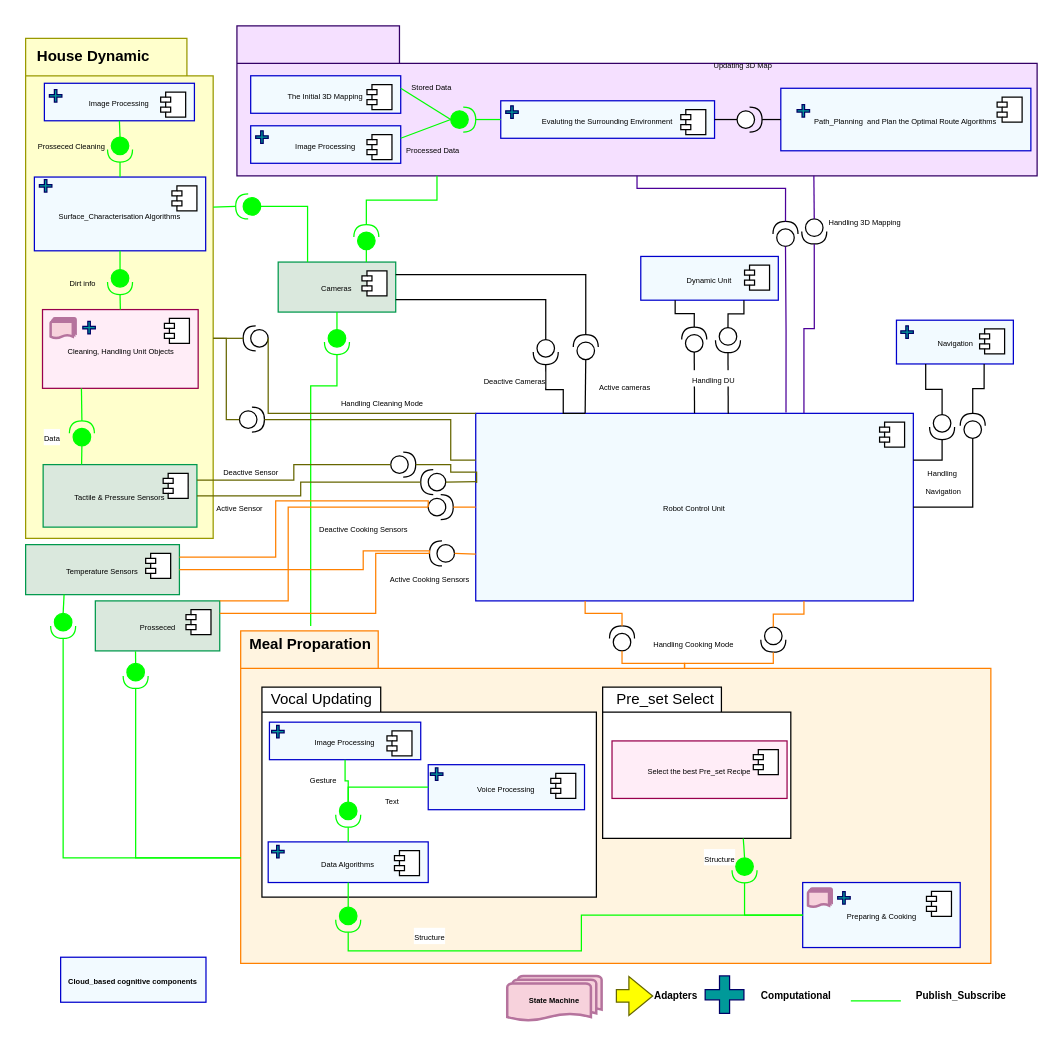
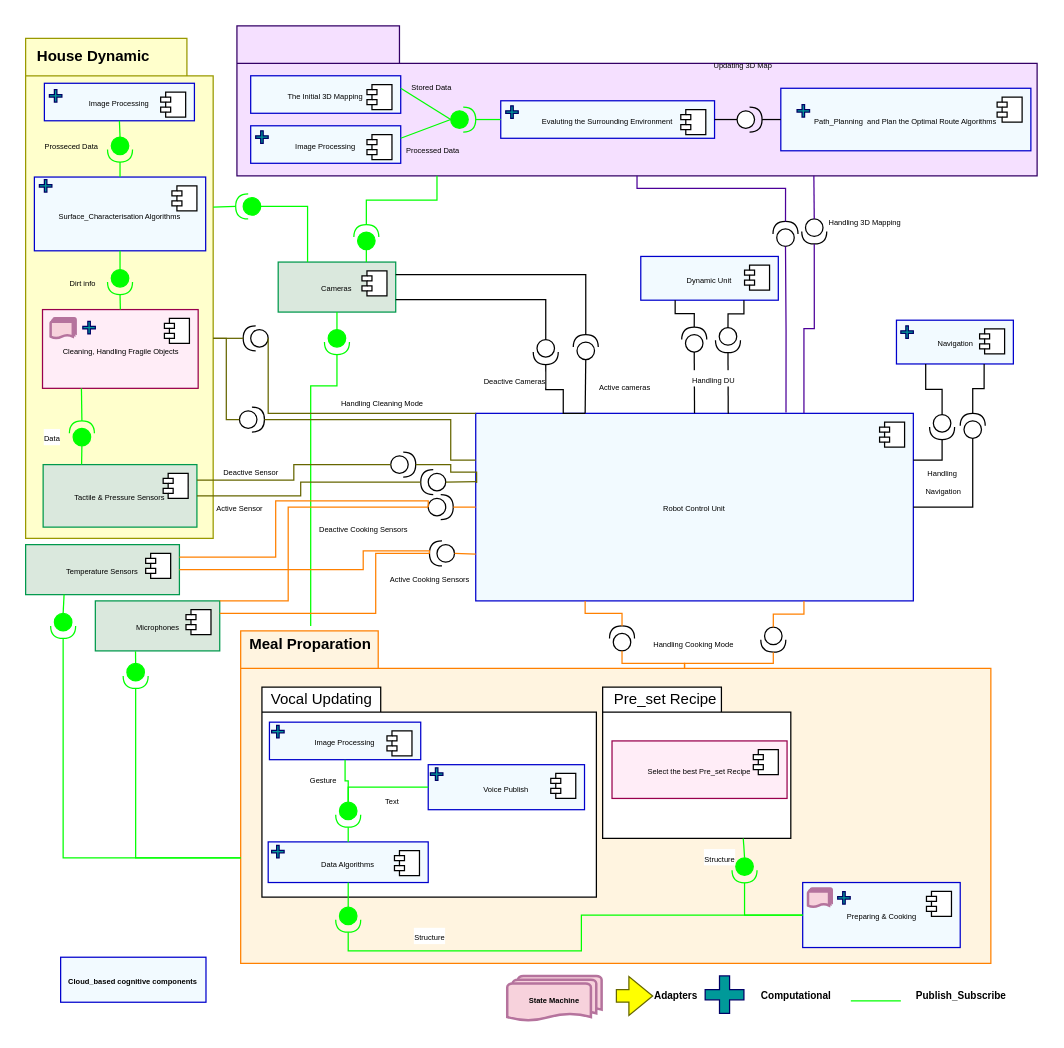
node "Prosseced Cleaning": label "Prosseced Cleaning" -> "Prosseced Data"
node "Cleaning, Handling Unit Objects": label "Cleaning, Handling Unit Objects" -> "Cleaning, Handling Fragile Objects"
node "Prosseced": label "Prosseced" -> "Microphones"
node "Pre_set Select": label "Pre_set Select" -> "Pre_set Recipe"
node "Voice Processing": label "Voice Processing" -> "Voice Publish"
